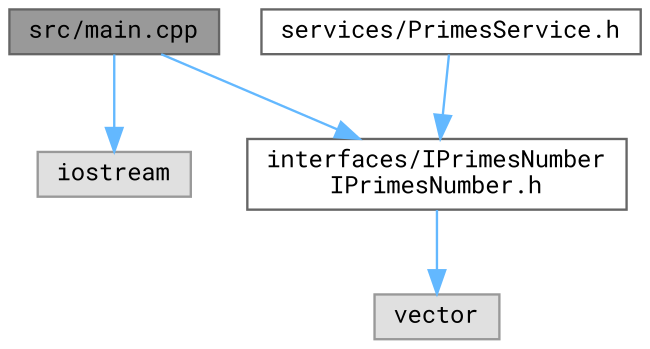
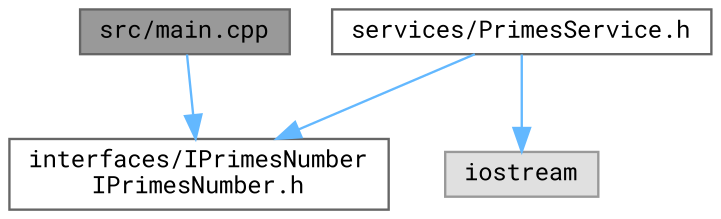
edge "src/main.cpp" -> "iostream": now "services/PrimesService.h" -> "iostream"
node "vector": removed
